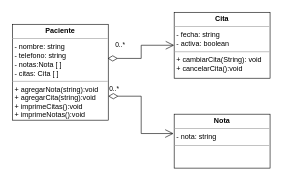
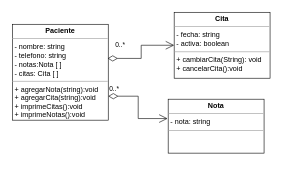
node "Nota - nota: string": moved (222, 141) -> (216, 126)
